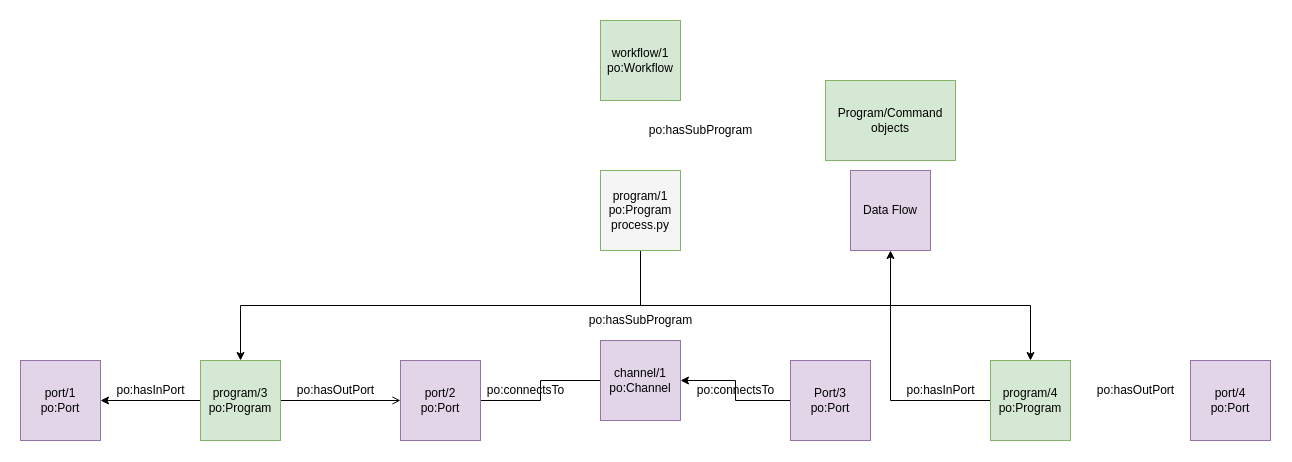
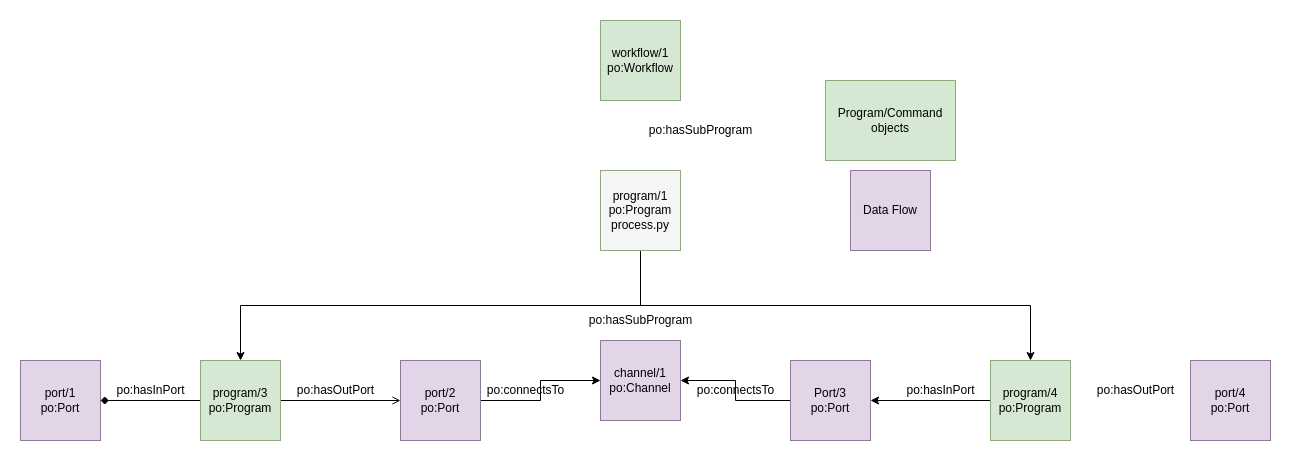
edge "program/4 po:Program" -> "Data Flow": now "program/4 po:Program" -> "Port/3 po:Port"
edge "channel/1 po:Channel" -- "port/2 po:Port": arrowhead none -> classic
edge "program/3 po:Program" -> "port/1 po:Port": arrowhead classic -> diamond
